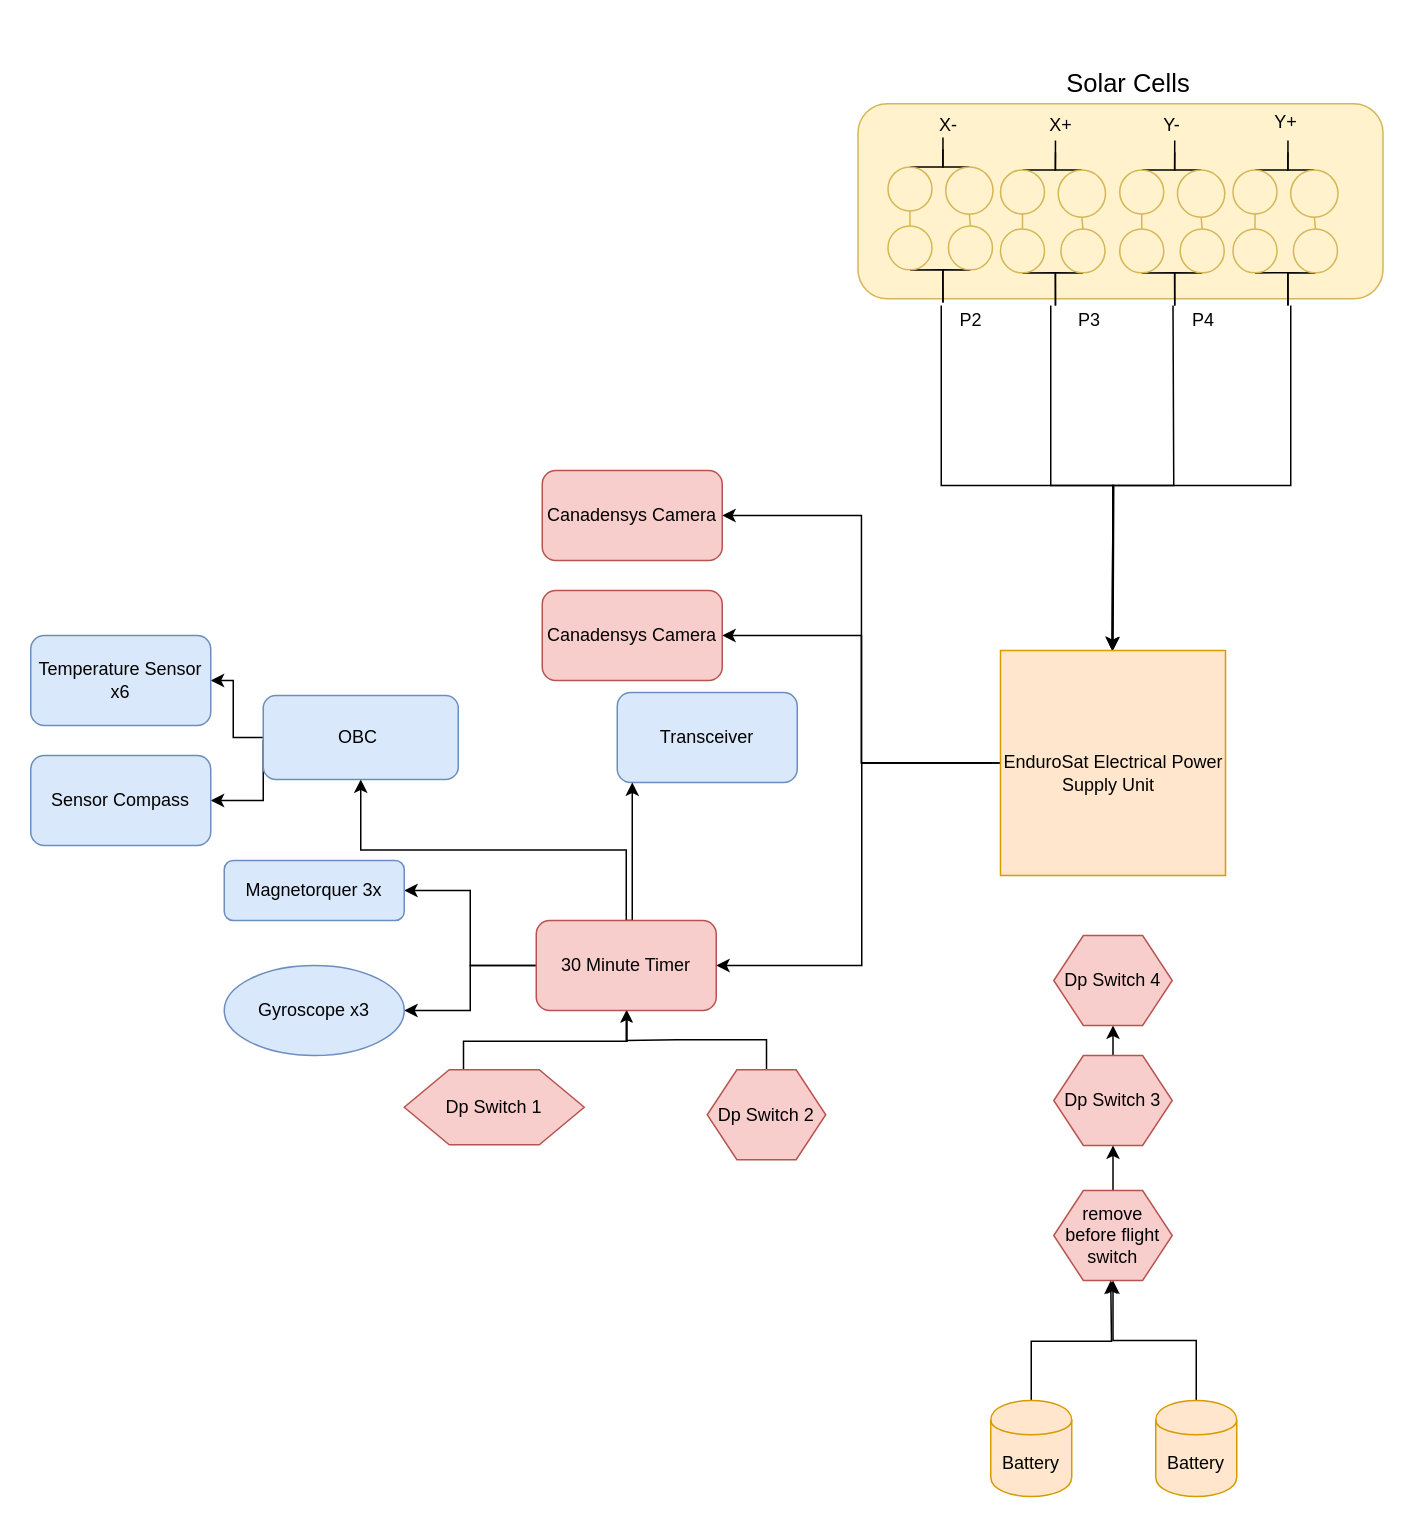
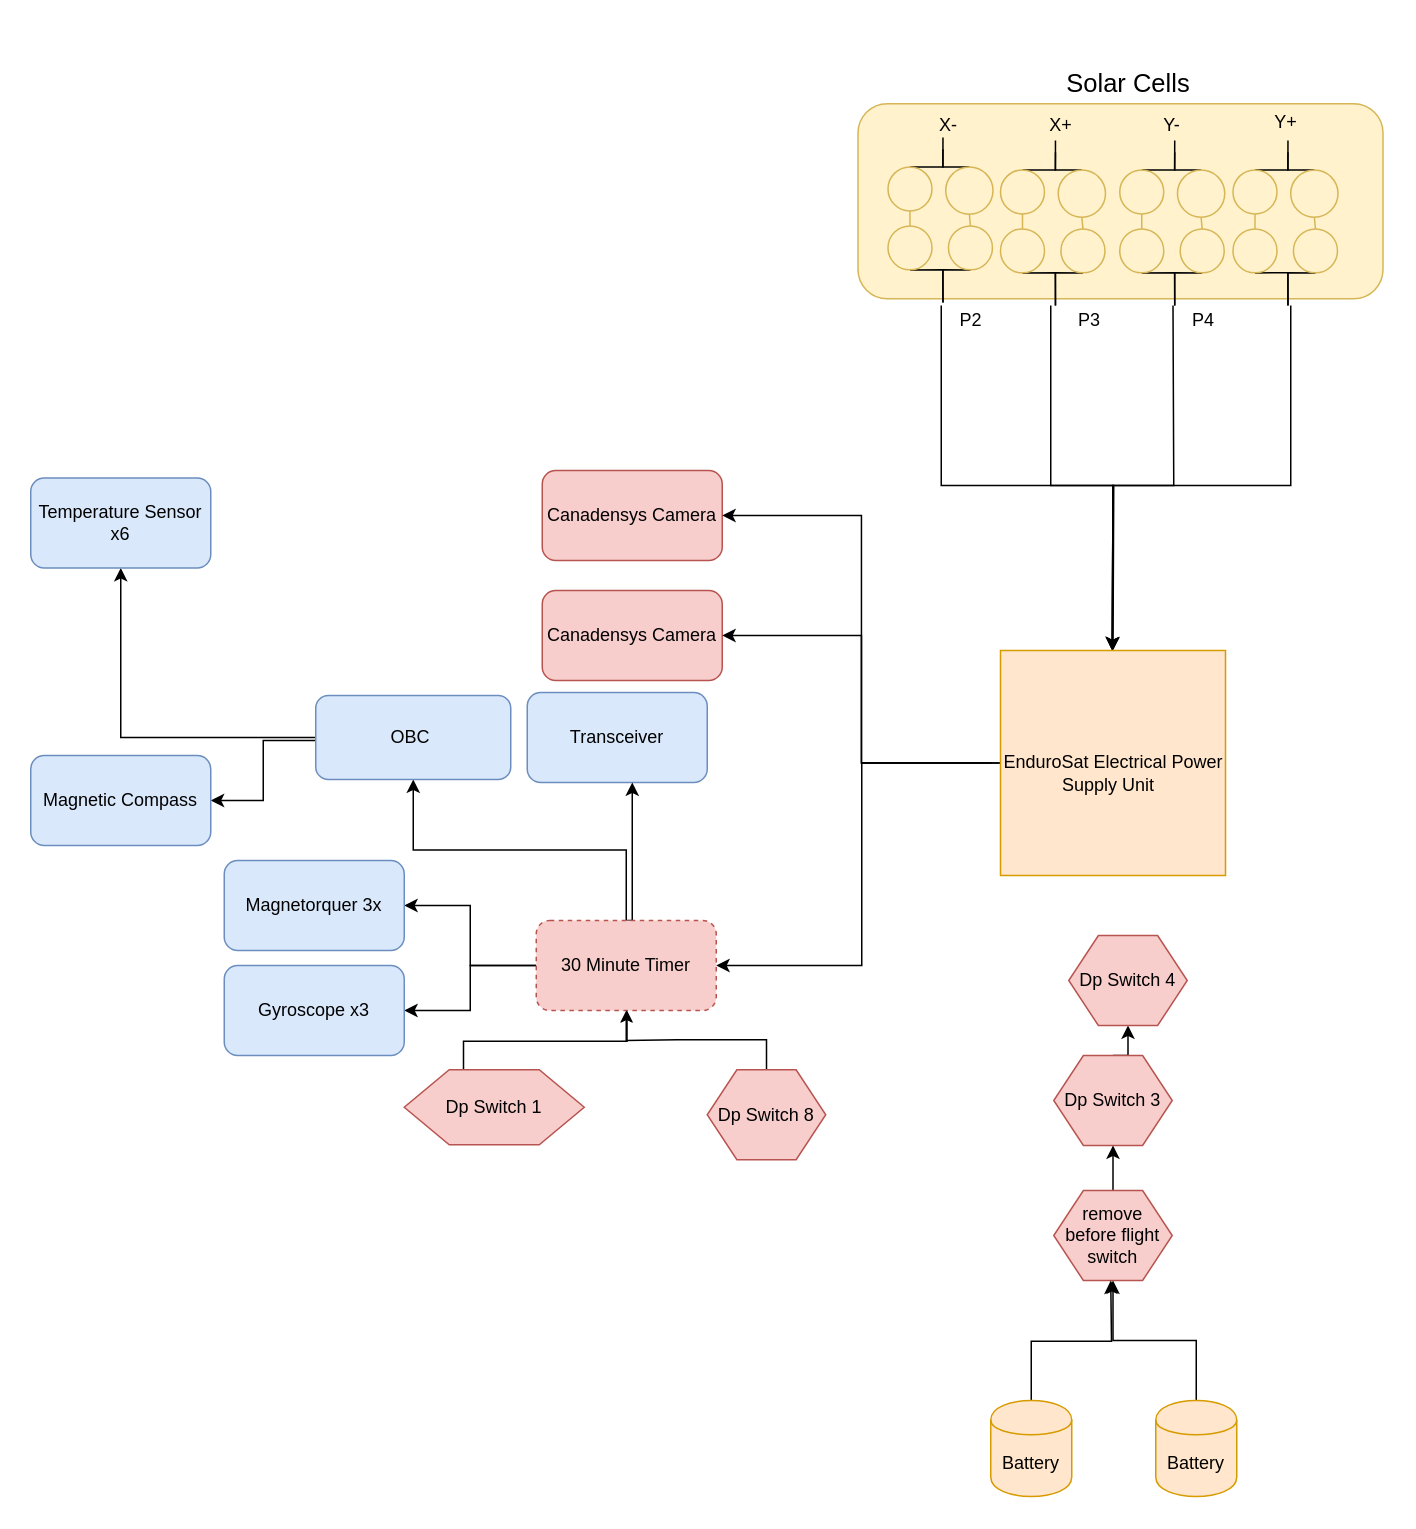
node "Temperature Sensor x6": moved (121, 680) -> (121, 523)
node "OBC": moved (361, 737) -> (413, 737)
node "Transceiver": moved (707, 737) -> (617, 737)
node "Sensor Compass": label "Sensor Compass" -> "Magnetic Compass"
node "Magnetorquer 3x": size 180x60 -> 180x90
node "30 Minute Timer": style solid -> dashed
node "Dp Switch 4": moved (1113, 980) -> (1128, 980)
node "Gyroscope x3": shape ellipse -> rounded rectangle
node "Dp Switch 2": label "Dp Switch 2" -> "Dp Switch 8"
